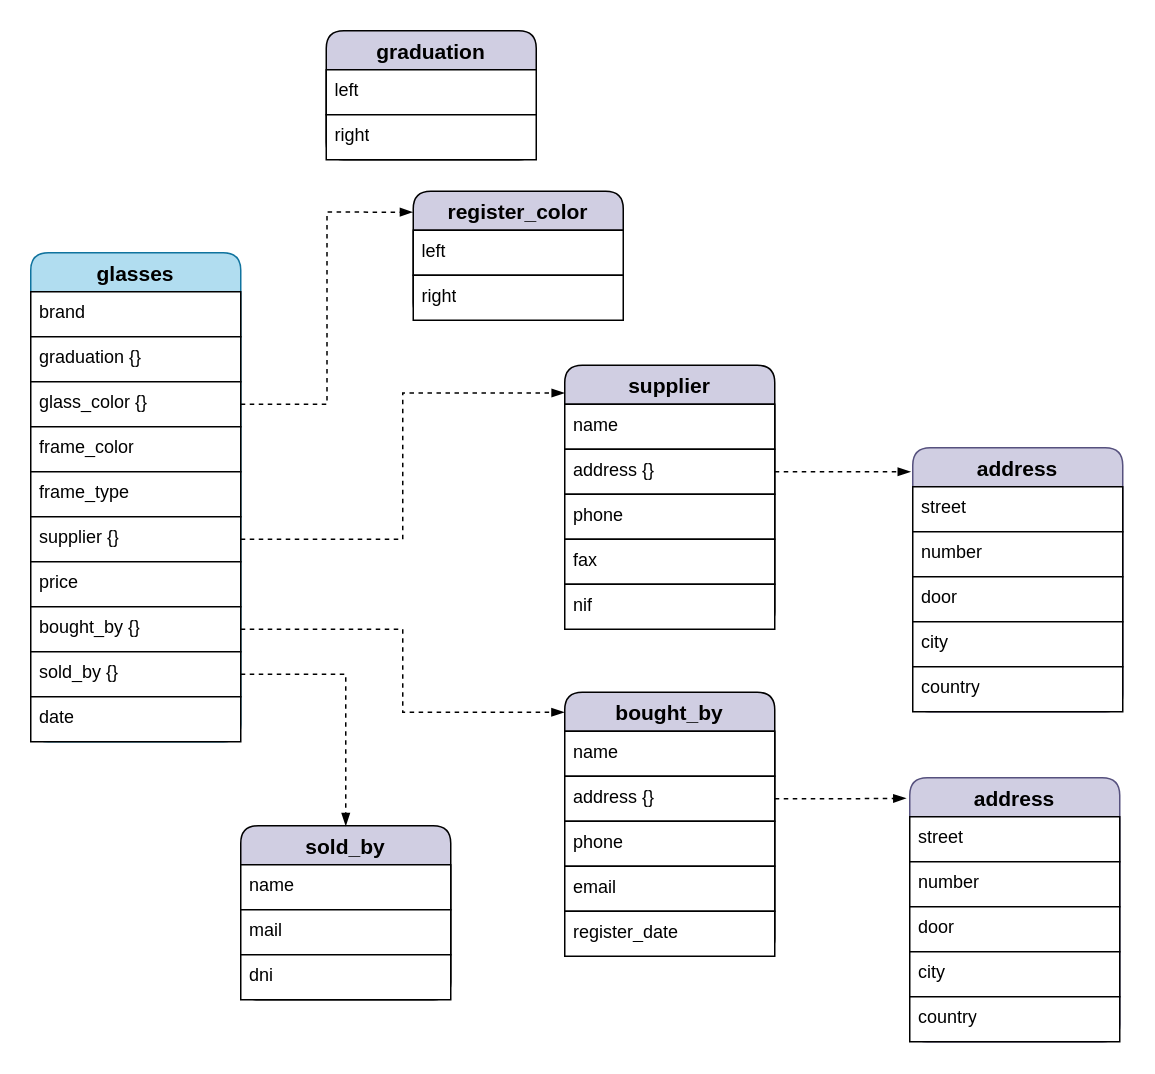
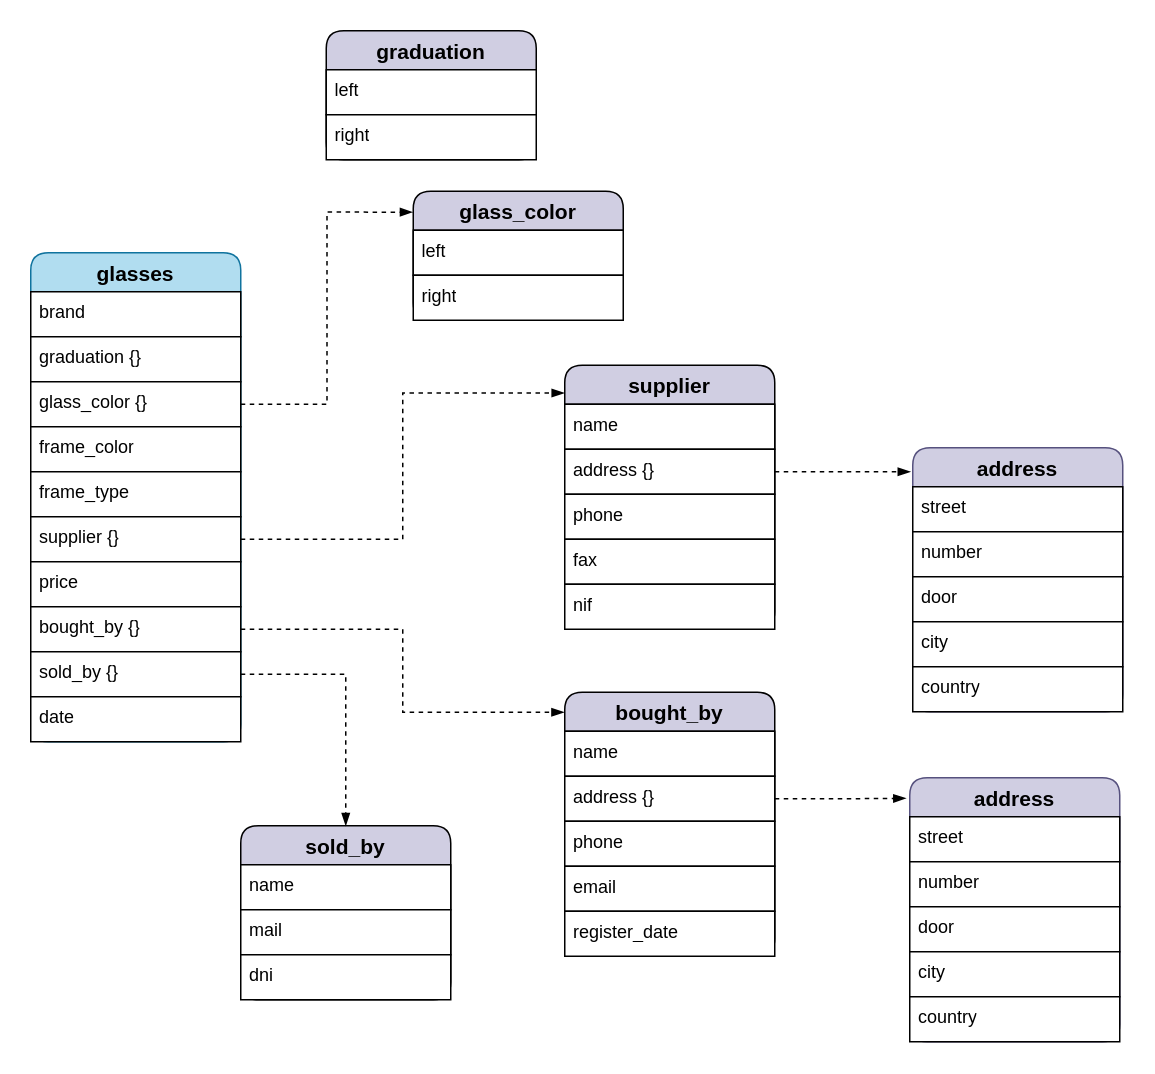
node "register_color": label "register_color" -> "glass_color"
